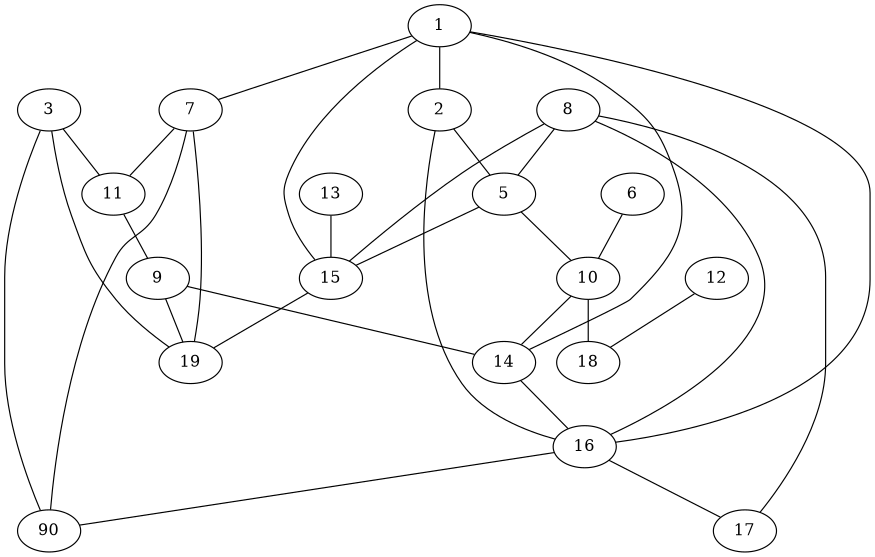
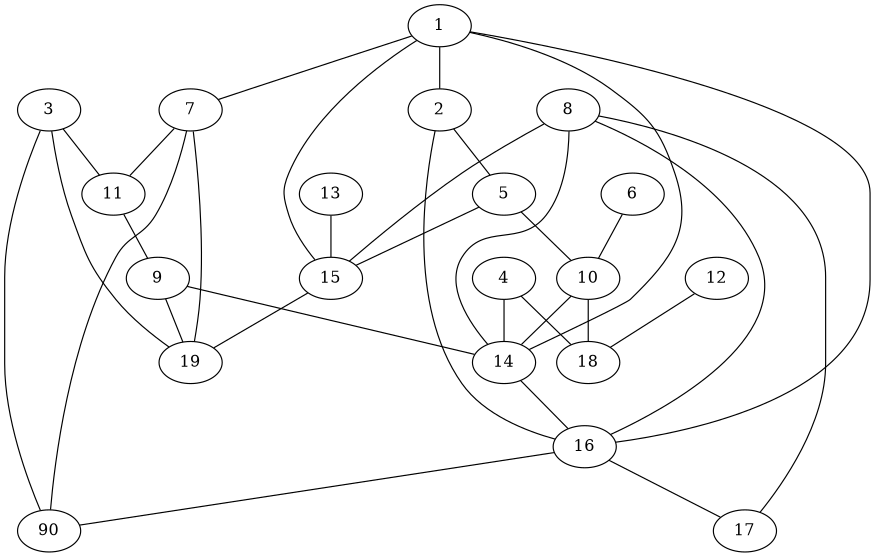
edge "8" -- "5": now "8" -- "14"
node "4": added
